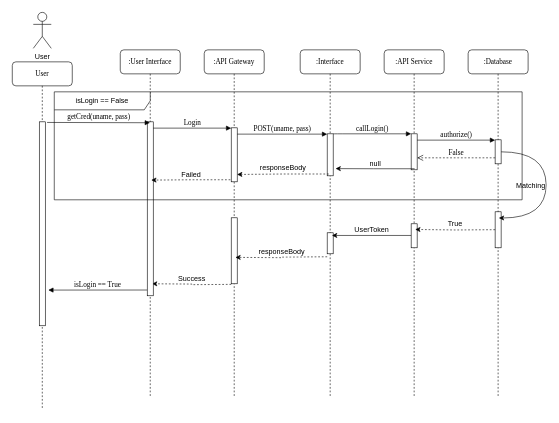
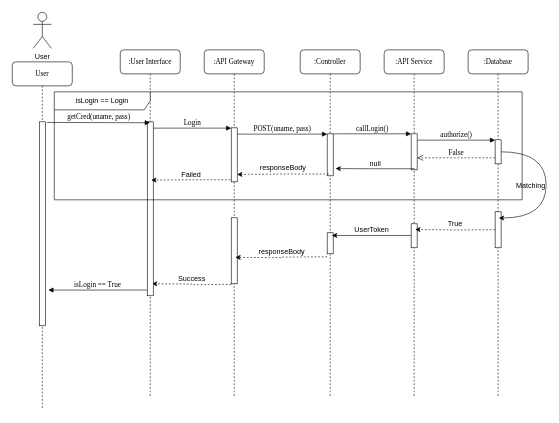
node ":Interface": label ":Interface" -> ":Controller"
node "isLogin == False": label "isLogin == False" -> "isLogin == Login"
